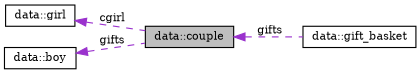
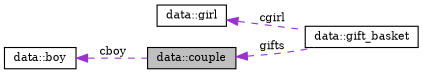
edge "data::couple" -> "data::girl": now "data::gift_basket" -> "data::girl"
edge "data::couple" -> "data::boy": label " gifts" -> " cboy"
